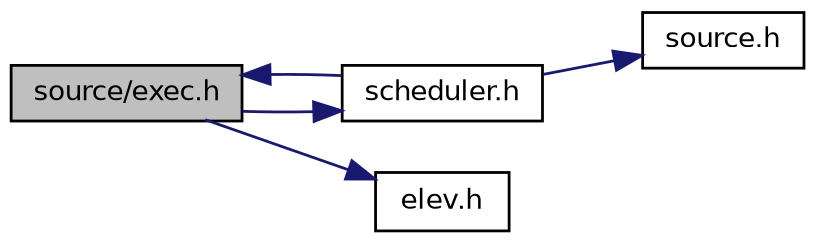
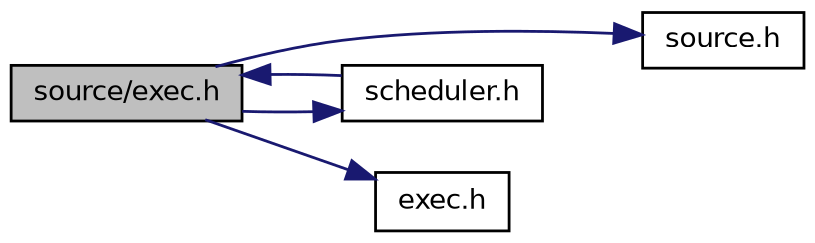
edge "scheduler.h" -> "source.h": now "source/exec.h" -> "source.h"
node "elev.h": label "elev.h" -> "exec.h"
